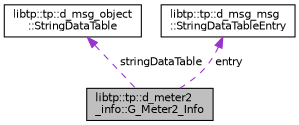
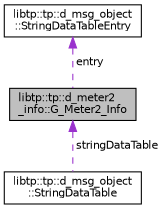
node "libtp::tp::d_msg_msg ::StringDataTableEntry": label "libtp::tp::d_msg_msg ::StringDataTableEntry" -> "libtp::tp::d_msg_object ::StringDataTableEntry"
edge "libtp::tp::d_meter2 _info::G_Meter2_Info" -> "libtp::tp::d_msg_object ::StringDataTable": reversed
